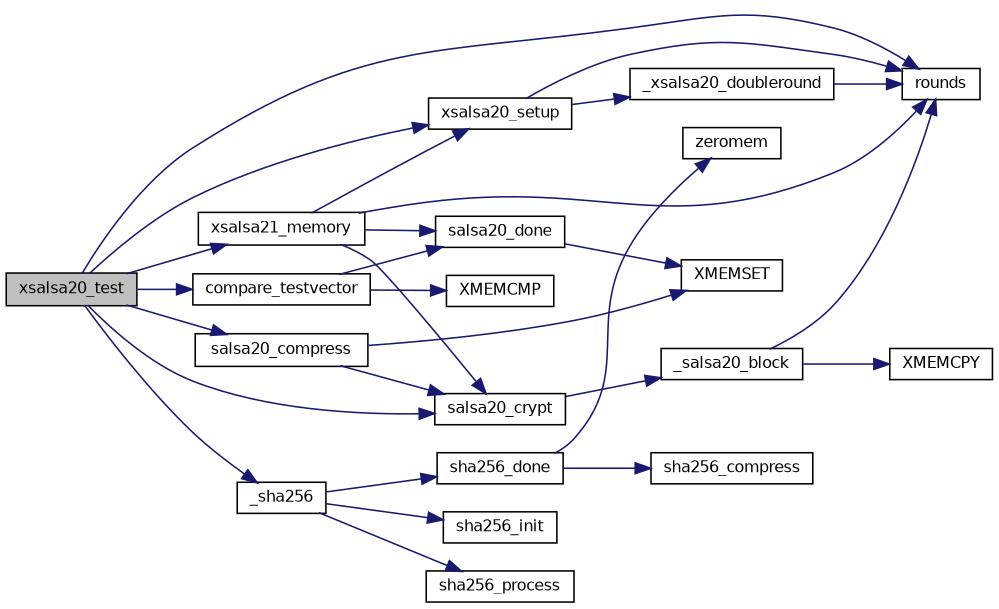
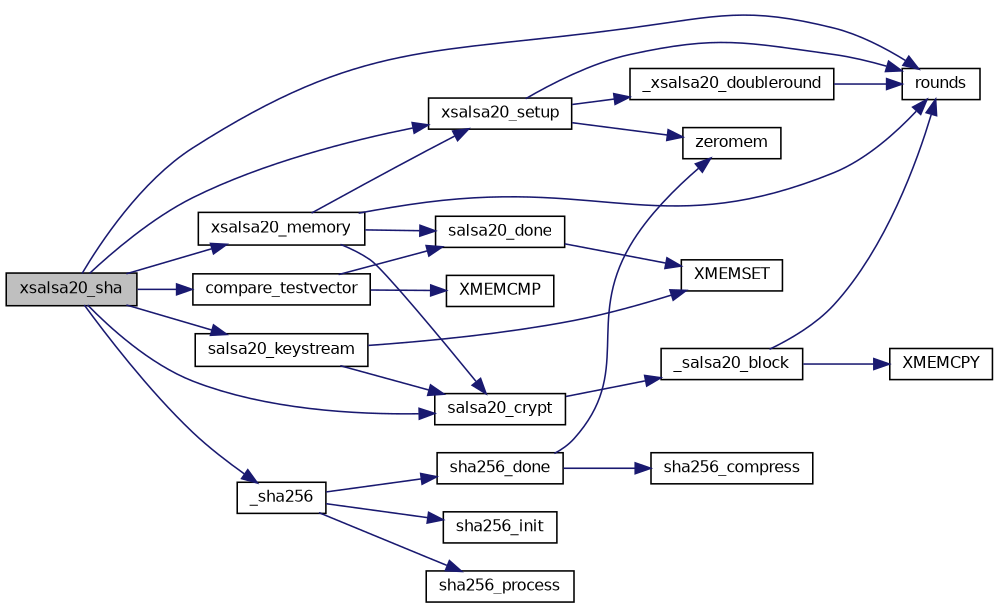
edge "xsalsa20_setup" -> "zeromem": added
node "xsalsa21_memory": label "xsalsa21_memory" -> "xsalsa20_memory"
node "xsalsa20_test": label "xsalsa20_test" -> "xsalsa20_sha"
node "salsa20_compress": label "salsa20_compress" -> "salsa20_keystream"
